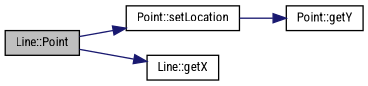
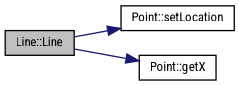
node "Point::getY": removed
node "Line::Point": label "Line::Point" -> "Line::Line"
node "Line::getX": label "Line::getX" -> "Point::getX"
